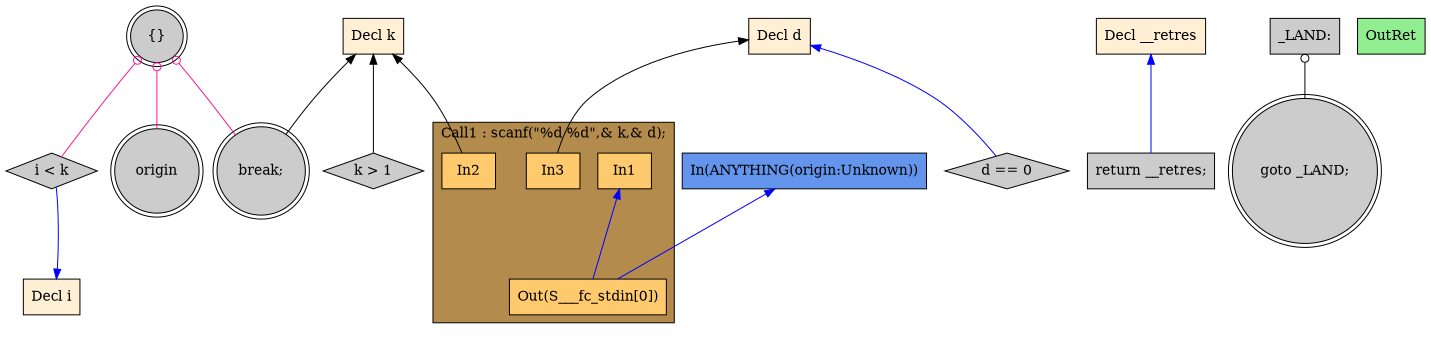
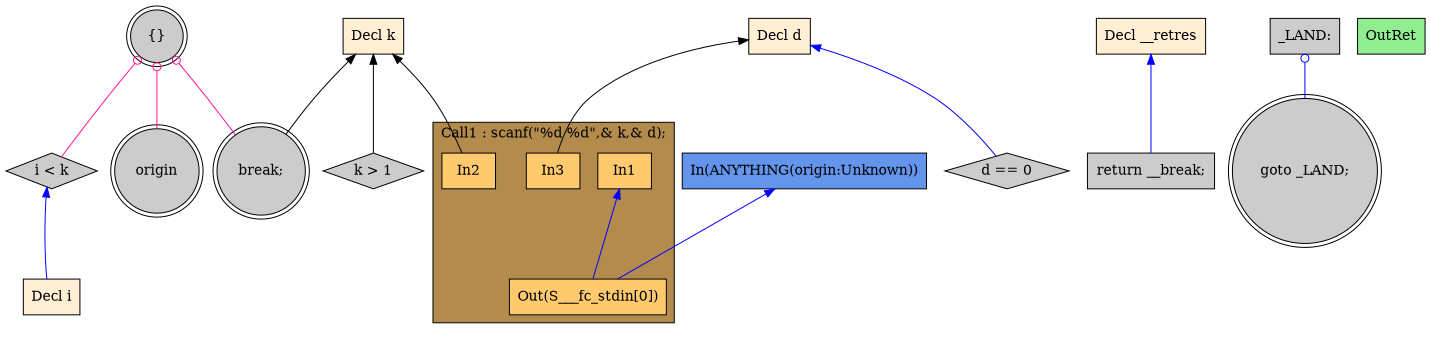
edge "goto _LAND;" -> "_LAND:": color black -> blue
node "return __retres;": label "return __retres;" -> "return __break;"
edge "i < k" -> "Decl i": reversed
